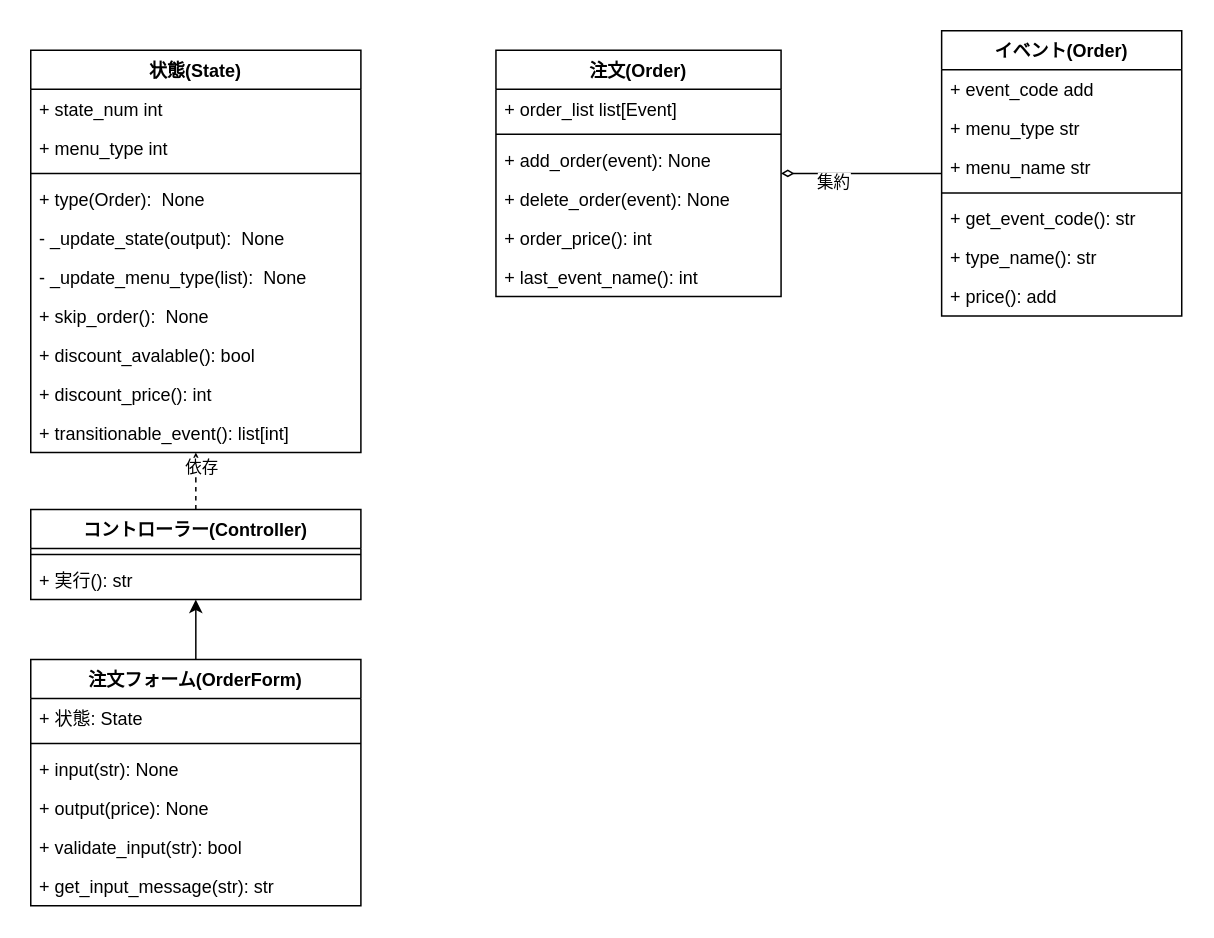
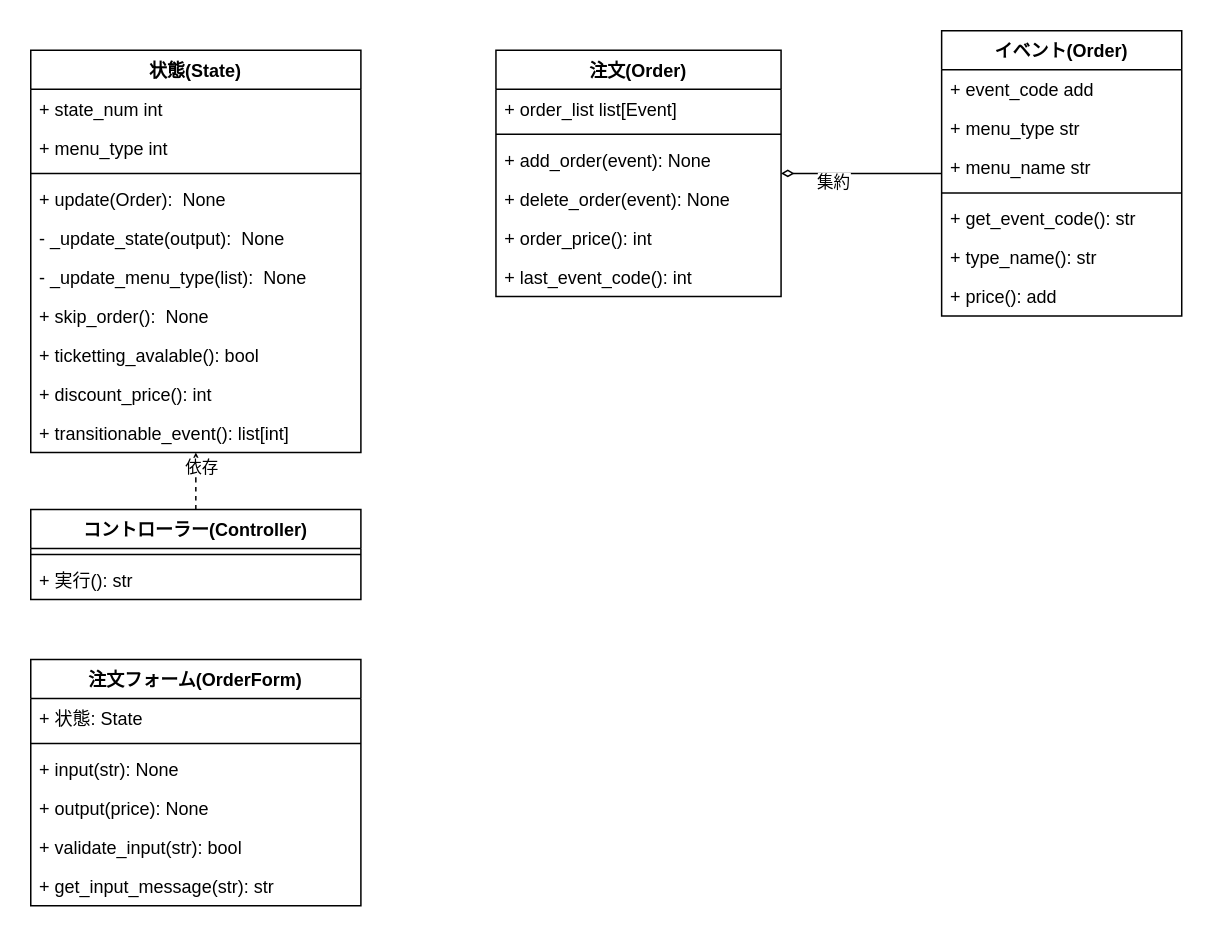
node "+ type(Order): None": label "+ type(Order): None" -> "+ update(Order): None"
node "+ last_event_name(): int": label "+ last_event_name(): int" -> "+ last_event_code(): int"
node "+ discount_avalable(): bool": label "+ discount_avalable(): bool" -> "+ ticketting_avalable(): bool"
edge "注文フォーム(OrderForm)" -> "コントローラー(Controller)": removed
